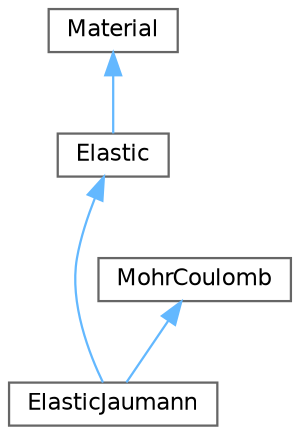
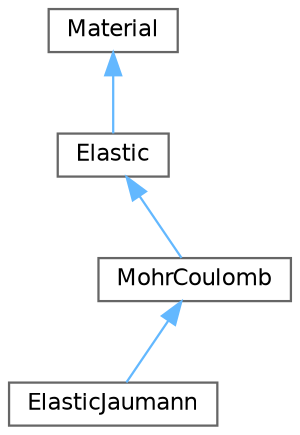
edge "ElasticJaumann" -> "Elastic": now "MohrCoulomb" -> "Elastic"
